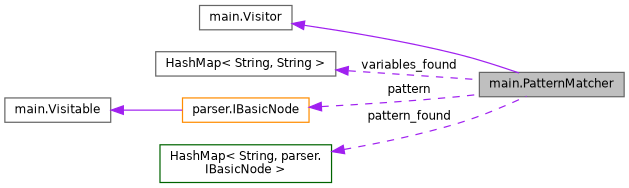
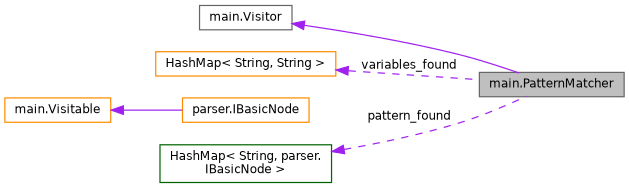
node "HashMap< String, String >": color gray40 -> darkorange
edge "main.PatternMatcher" -> "parser.IBasicNode": removed, label "pattern"
node "main.Visitable": color gray40 -> darkorange
